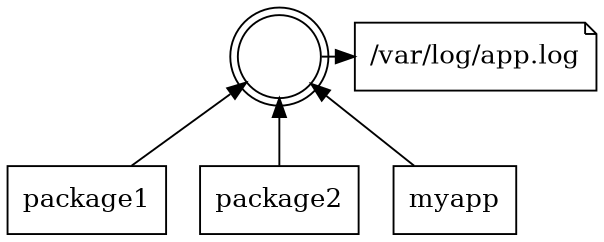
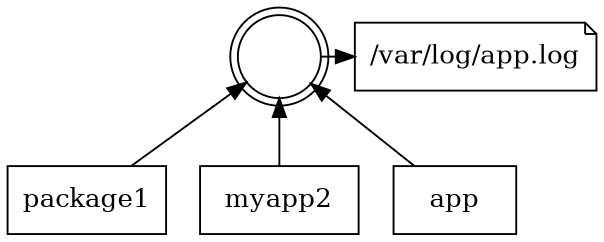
node "package2": label "package2" -> "myapp2"
node "myapp": label "myapp" -> "app"
